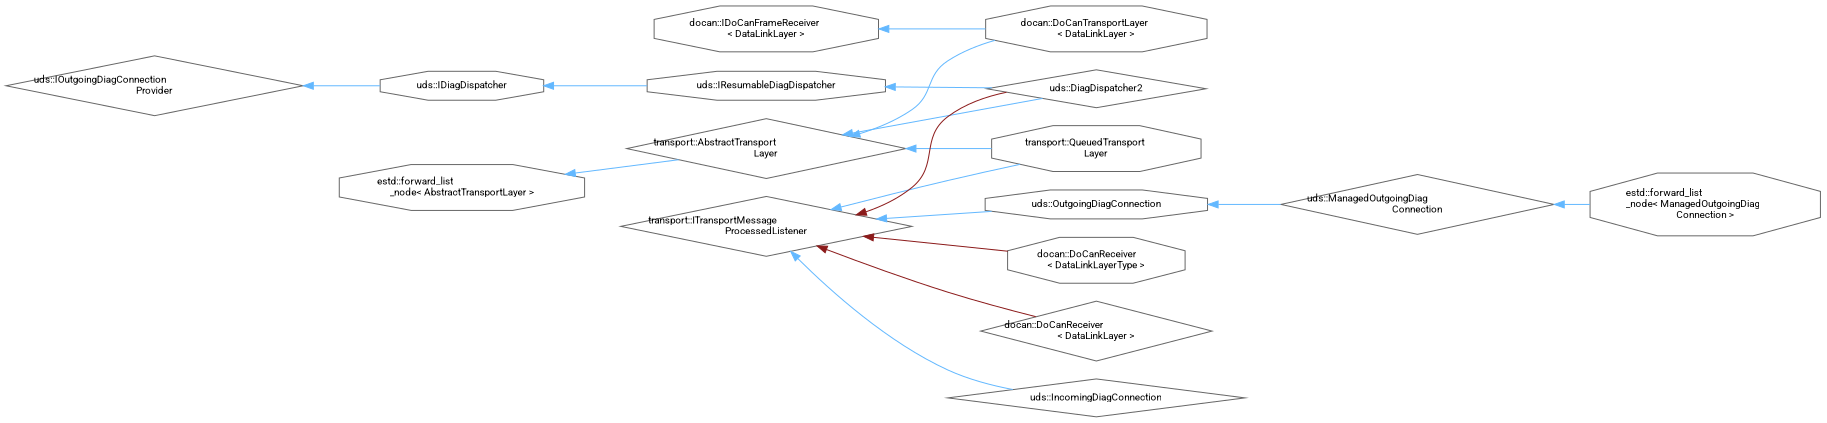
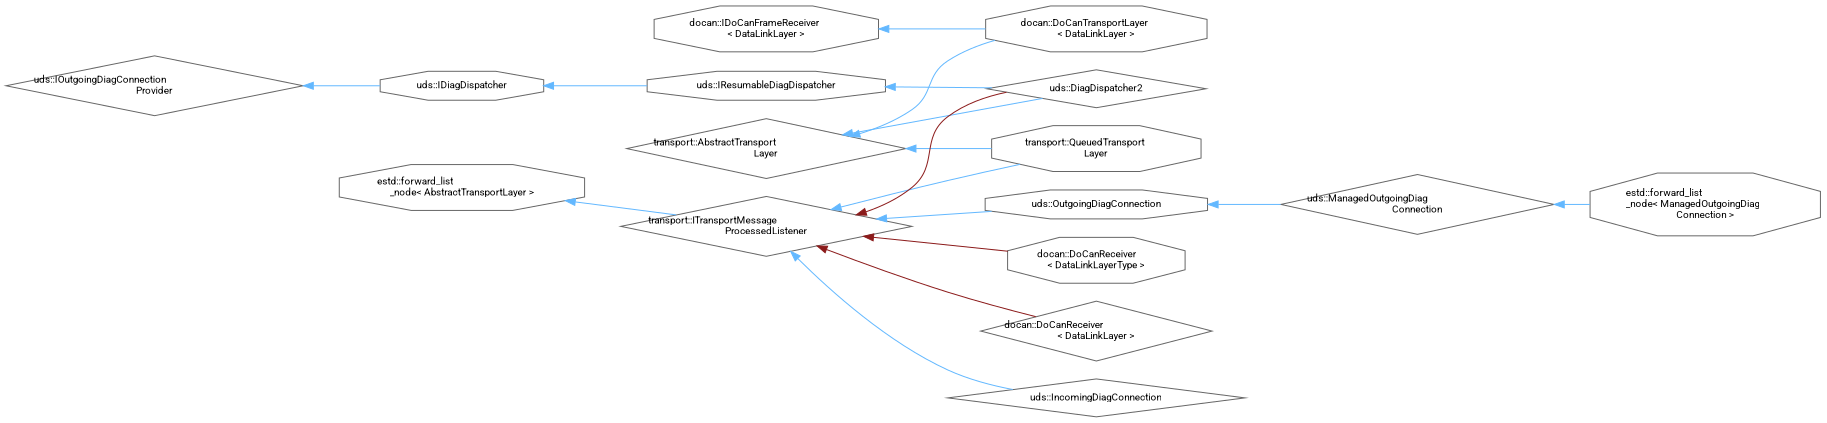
edge "transport::AbstractTransport Layer" -> "estd::forward_list _node< AbstractTransportLayer >": now "transport::ITransportMessage ProcessedListener" -> "estd::forward_list _node< AbstractTransportLayer >"
